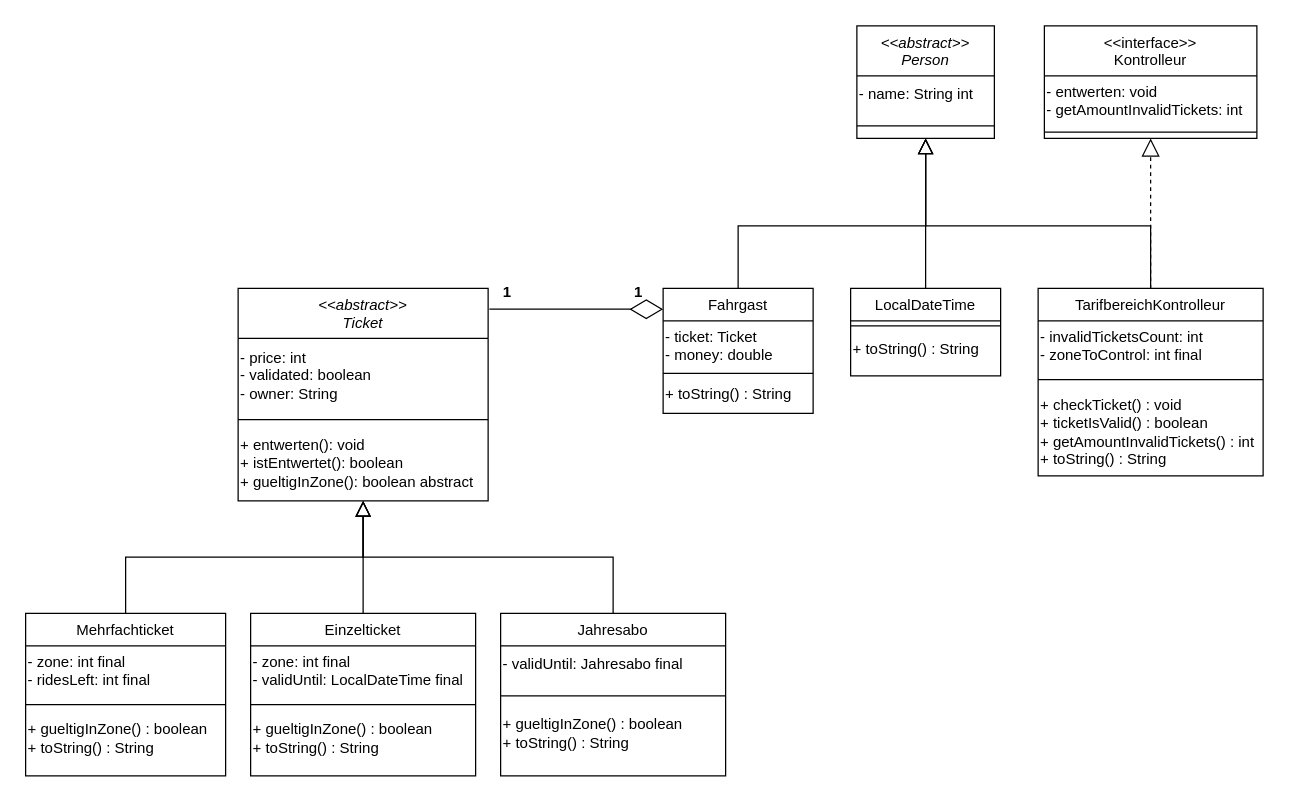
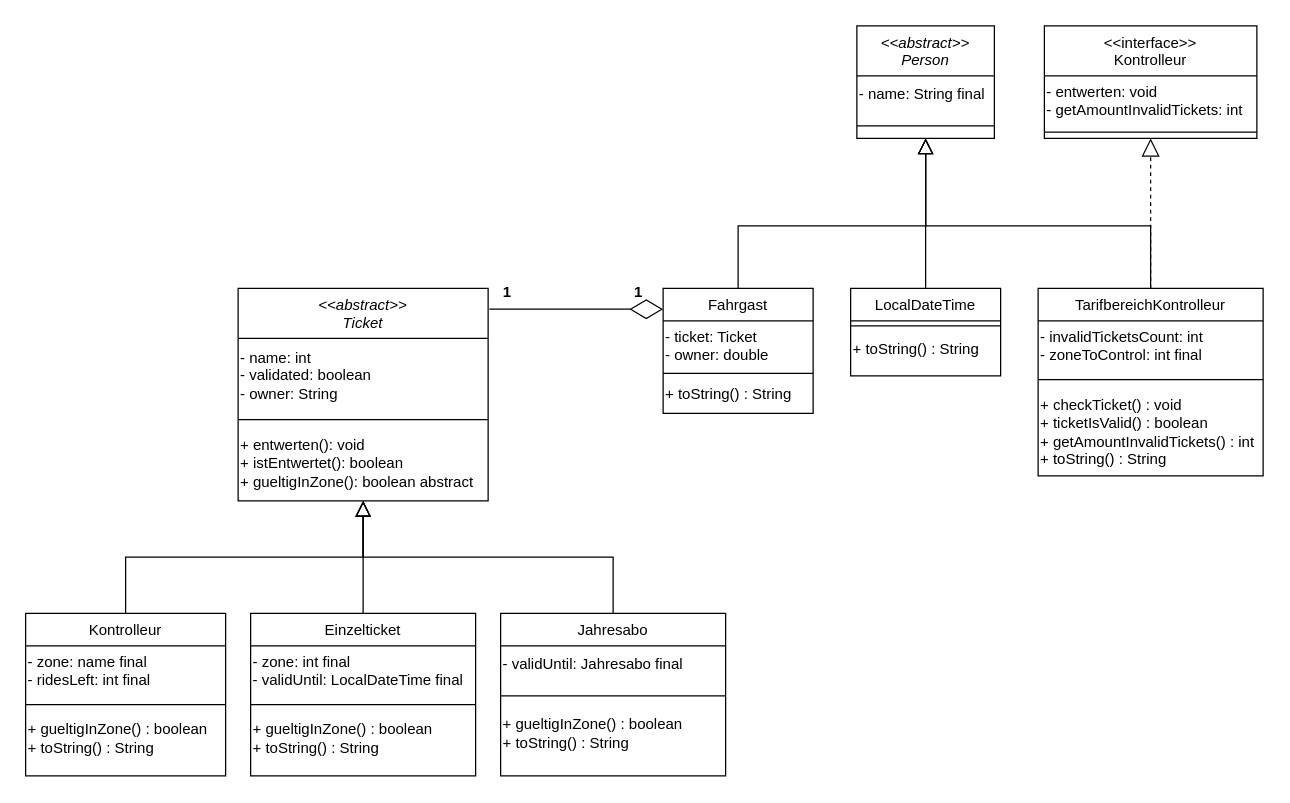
node "- name: String int": label "- name: String int" -> "- name: String final"
node "- ticket: Ticket - money: double": label "- ticket: Ticket - money: double" -> "- ticket: Ticket - owner: double"
node "- price: int - validated: boolean - owner: String": label "- price: int - validated: boolean - owner: String" -> "- name: int - validated: boolean - owner: String"
node "Mehrfachticket": label "Mehrfachticket" -> "Kontrolleur"
node "- zone: int final - ridesLeft: int final": label "- zone: int final - ridesLeft: int final" -> "- zone: name final - ridesLeft: int final"
